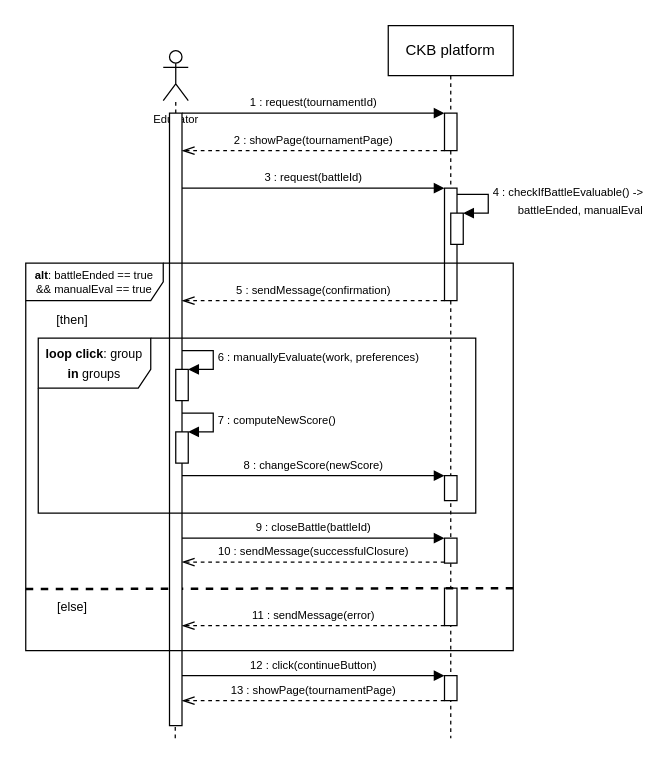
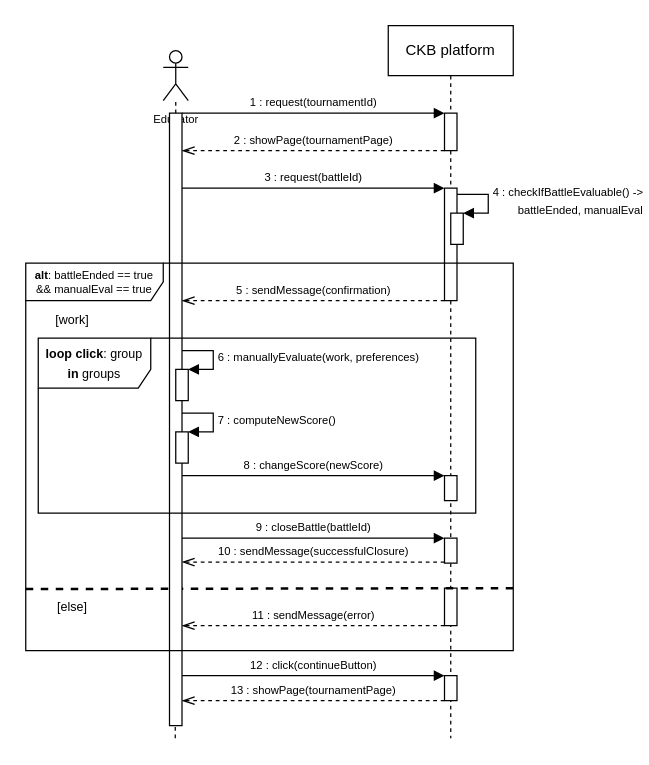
node "[then]": label "[then]" -> "[work]"
